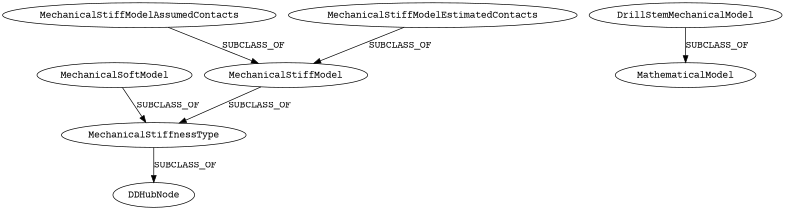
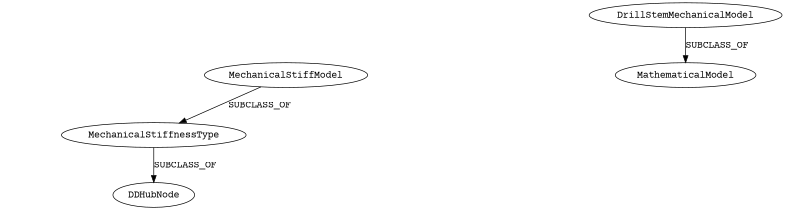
node "MechanicalStiffModelAssumedContacts": removed
node "MechanicalStiffModelEstimatedContacts": removed
node "MechanicalSoftModel": removed
